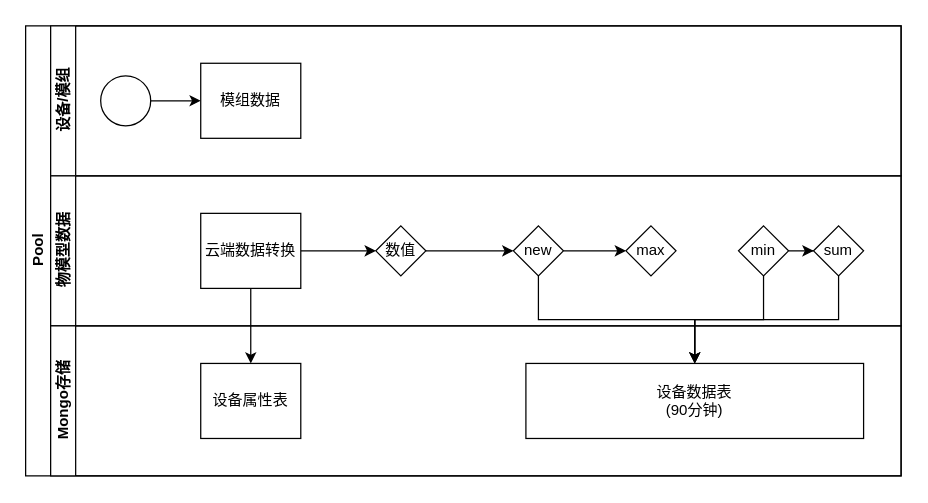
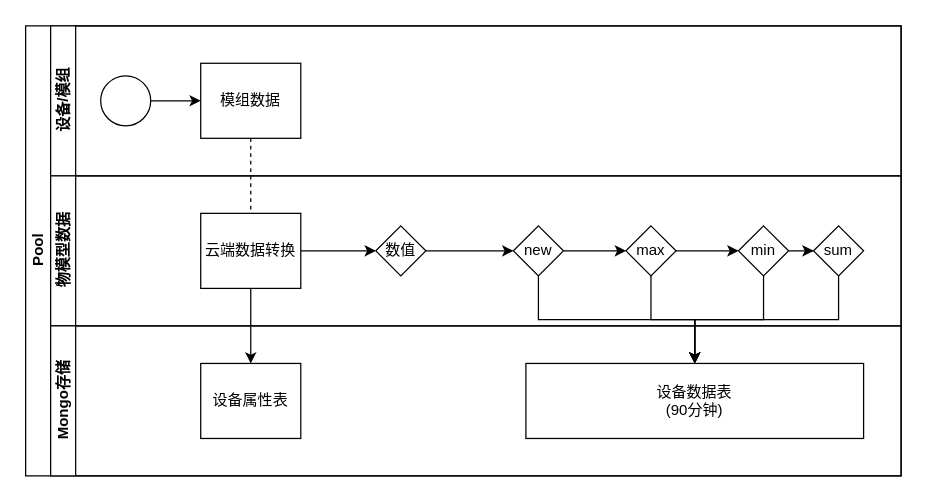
edge "模组数据" -- "云端数据转换": added
edge "max" -> "min": added
edge "max" -> "设备数据表 (90分钟)": added
